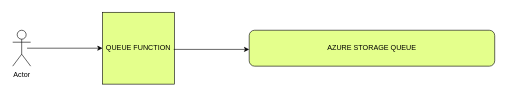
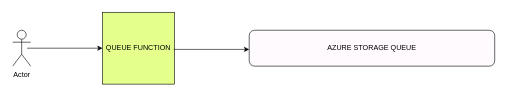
node "AZURE STORAGE QUEUE": fillcolor #e4ff8c -> #fffafd
